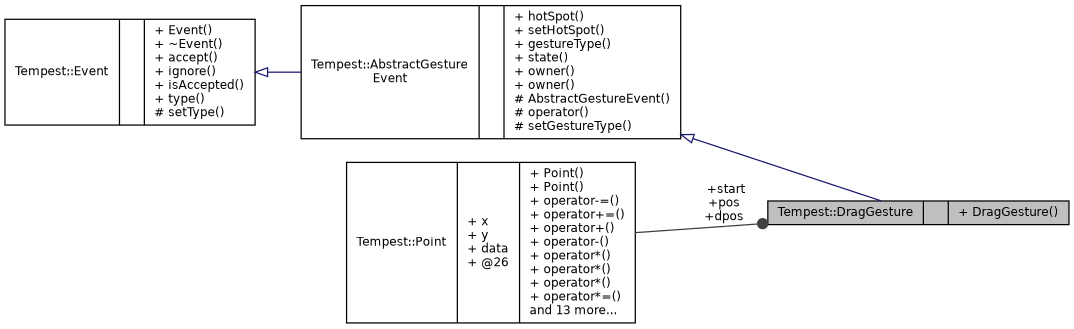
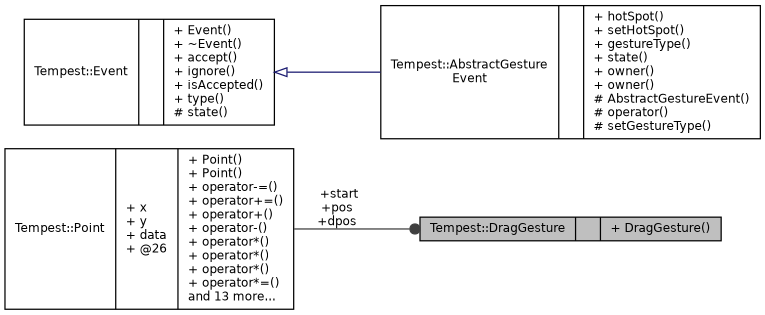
node "Tempest::Event": text "# setType()" -> "# state()"
edge "Tempest::DragGesture" -> "Tempest::AbstractGesture": removed
